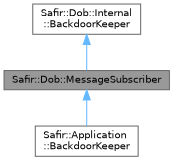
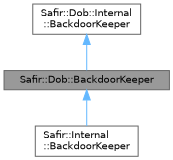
node "Safir::Dob::MessageSubscriber": label "Safir::Dob::MessageSubscriber" -> "Safir::Dob::BackdoorKeeper"
node "Safir::Application ::BackdoorKeeper": label "Safir::Application ::BackdoorKeeper" -> "Safir::Internal ::BackdoorKeeper"
